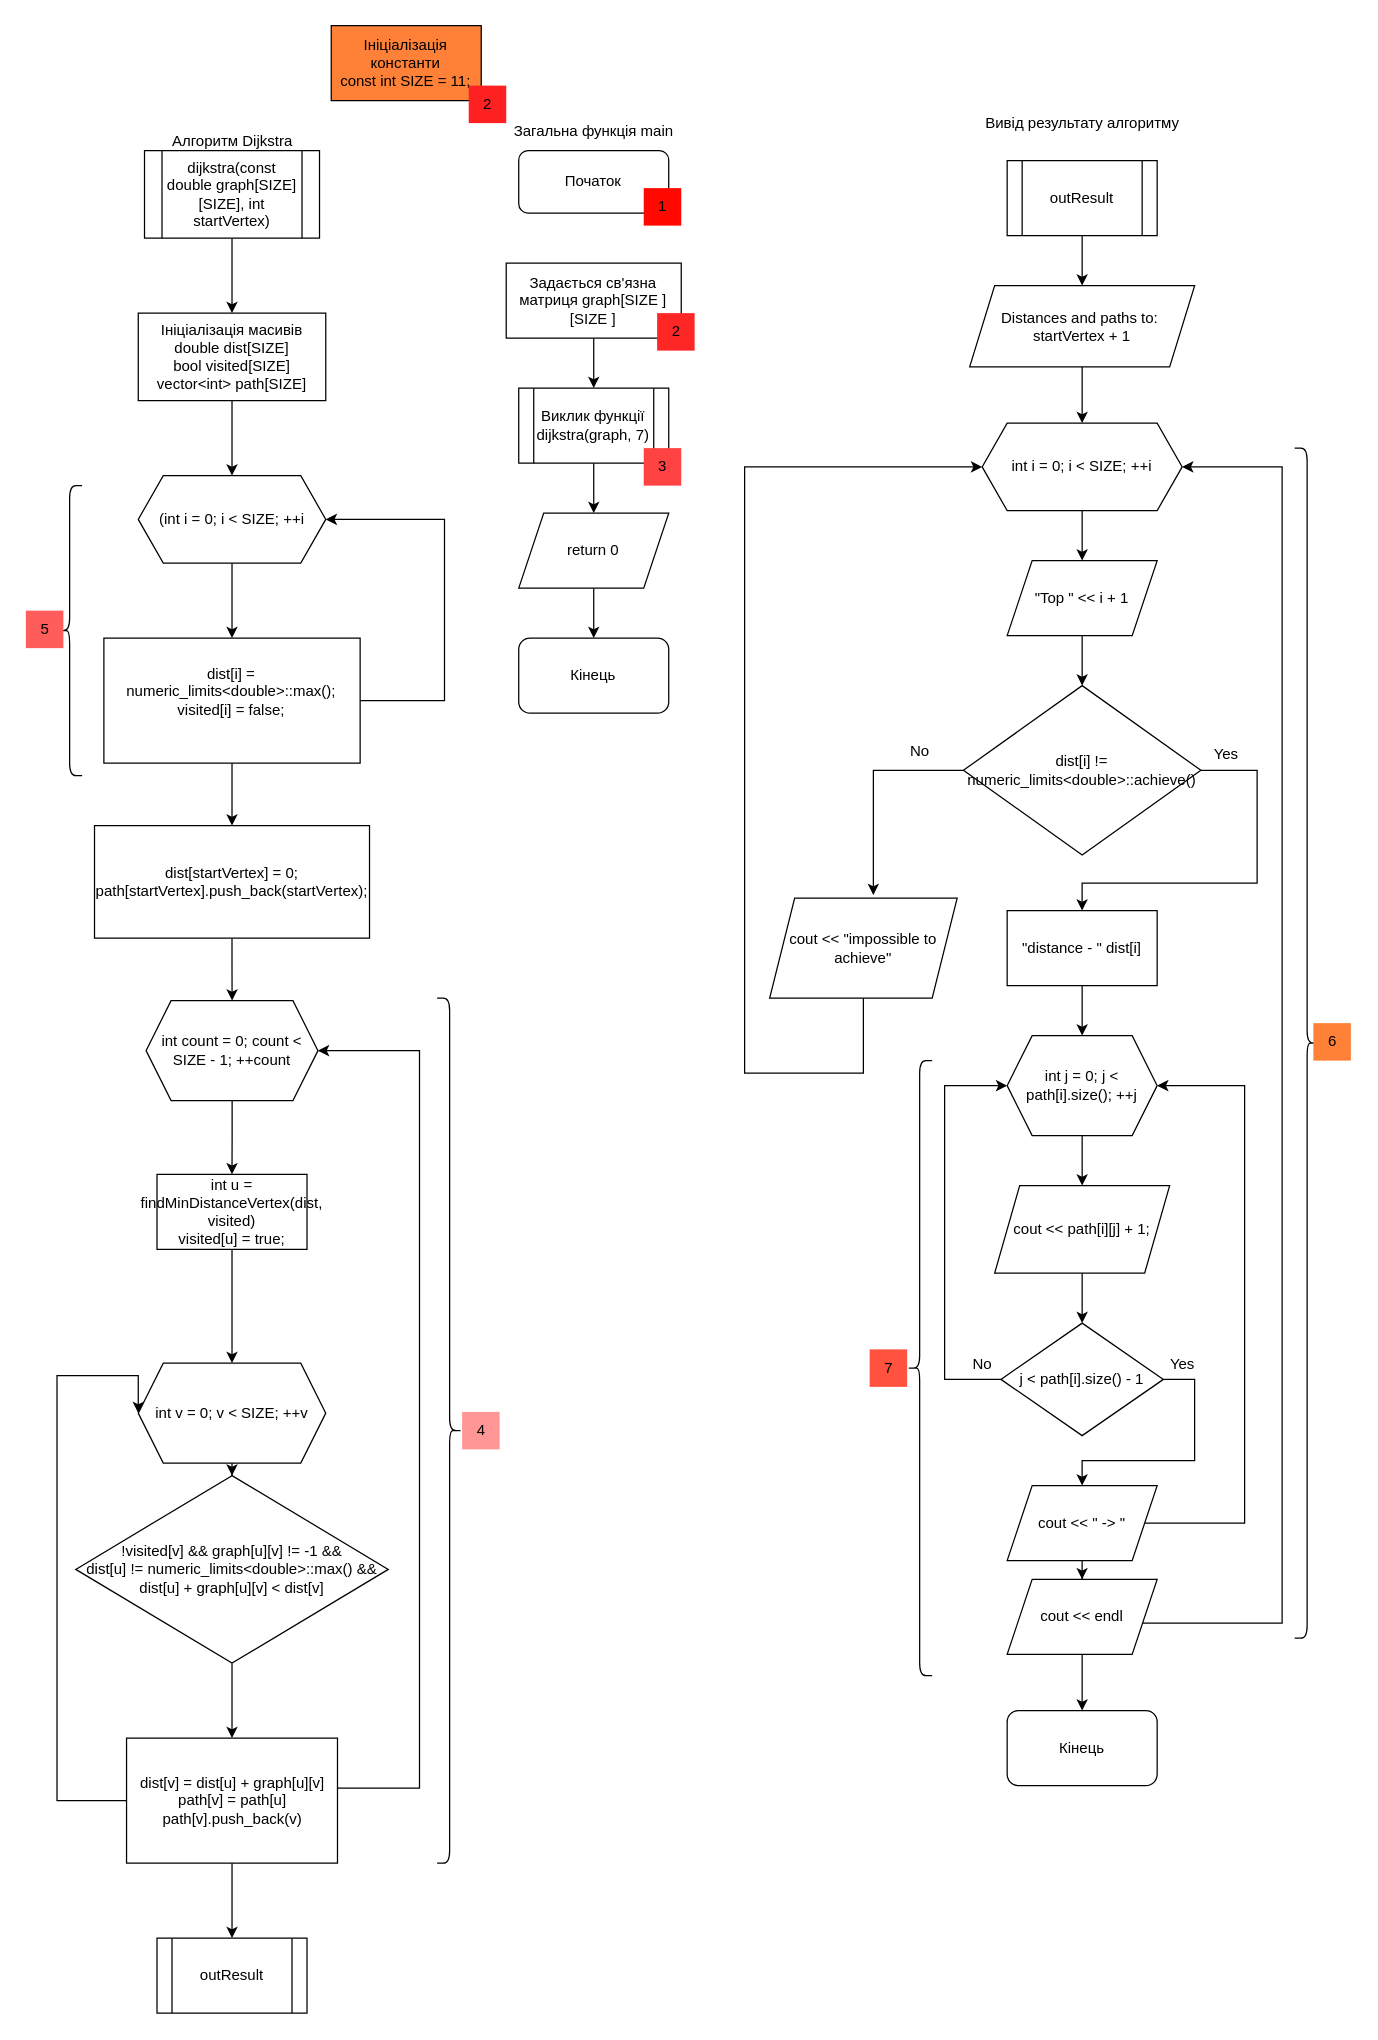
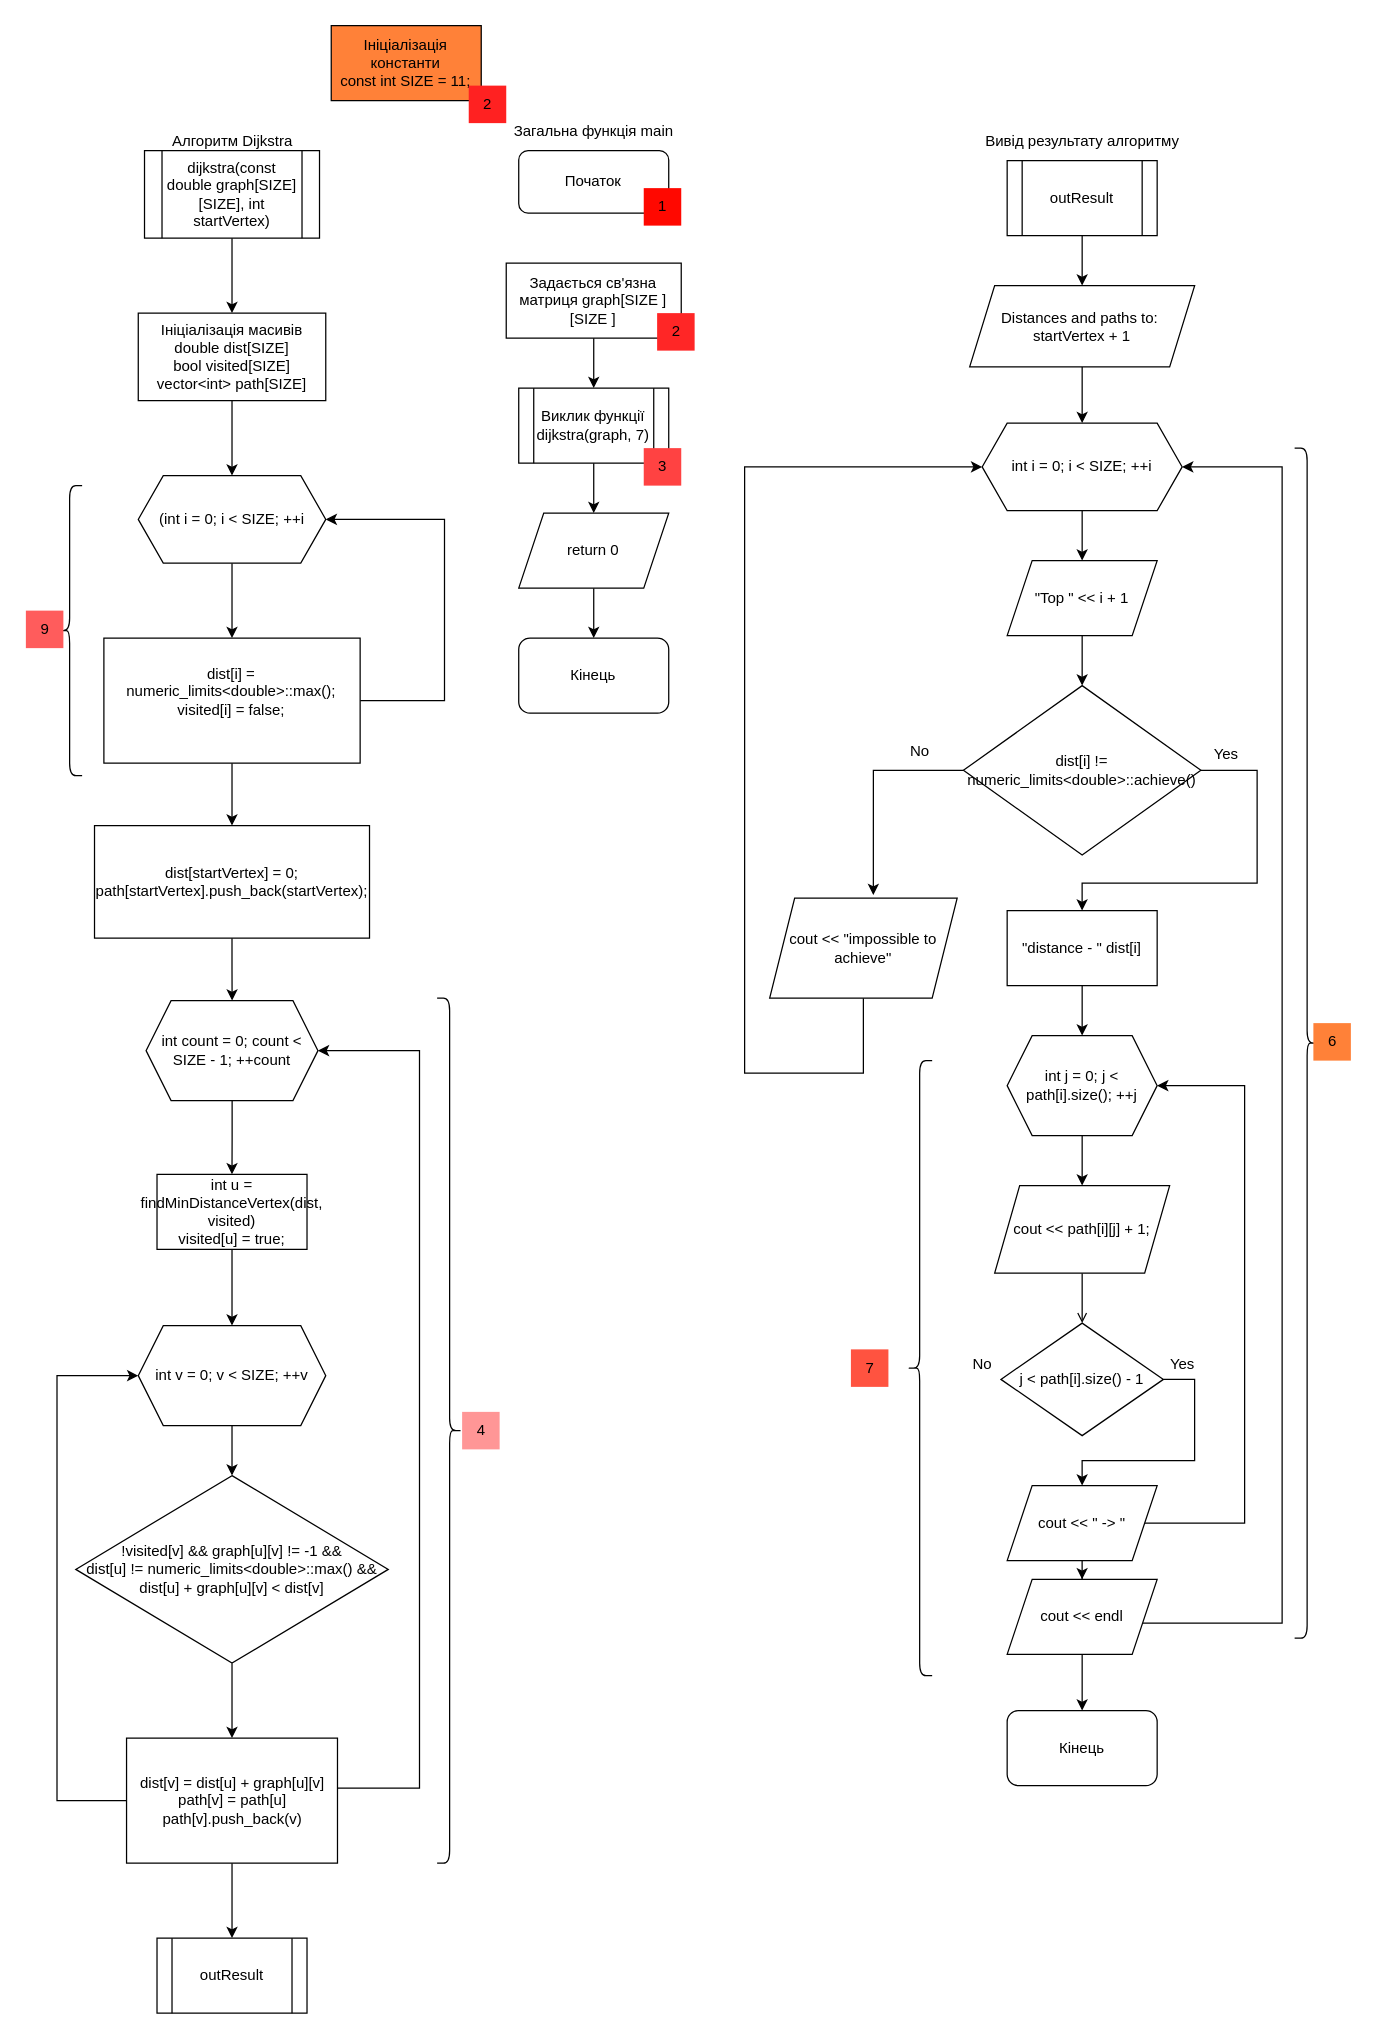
node "Вивід результату алгоритму": moved (1082, 123) -> (1082, 142)
node "5": label "5" -> "9"
edge "j < path[i].size() - 1" -> "int j = 0; j < path[i].size(); ++j": removed
edge "cout << path[i][j] + 1;" -> "j < path[i].size() - 1": arrowhead classic -> open
node "7": moved (888, 1368) -> (869, 1368)
node "int v = 0; v < SIZE; ++v": moved (232, 1413) -> (232, 1376)
